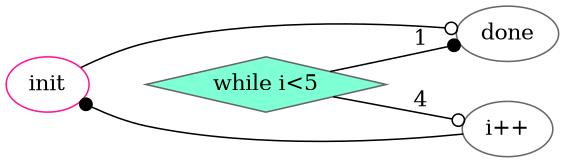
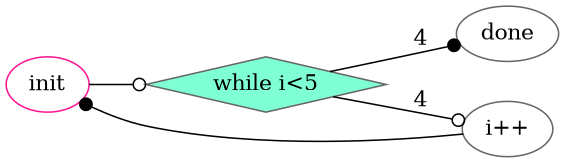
edge "init" -> "done": now "init" -> "while i<5"
edge "while i<5" -> "done": label "1" -> "4"
